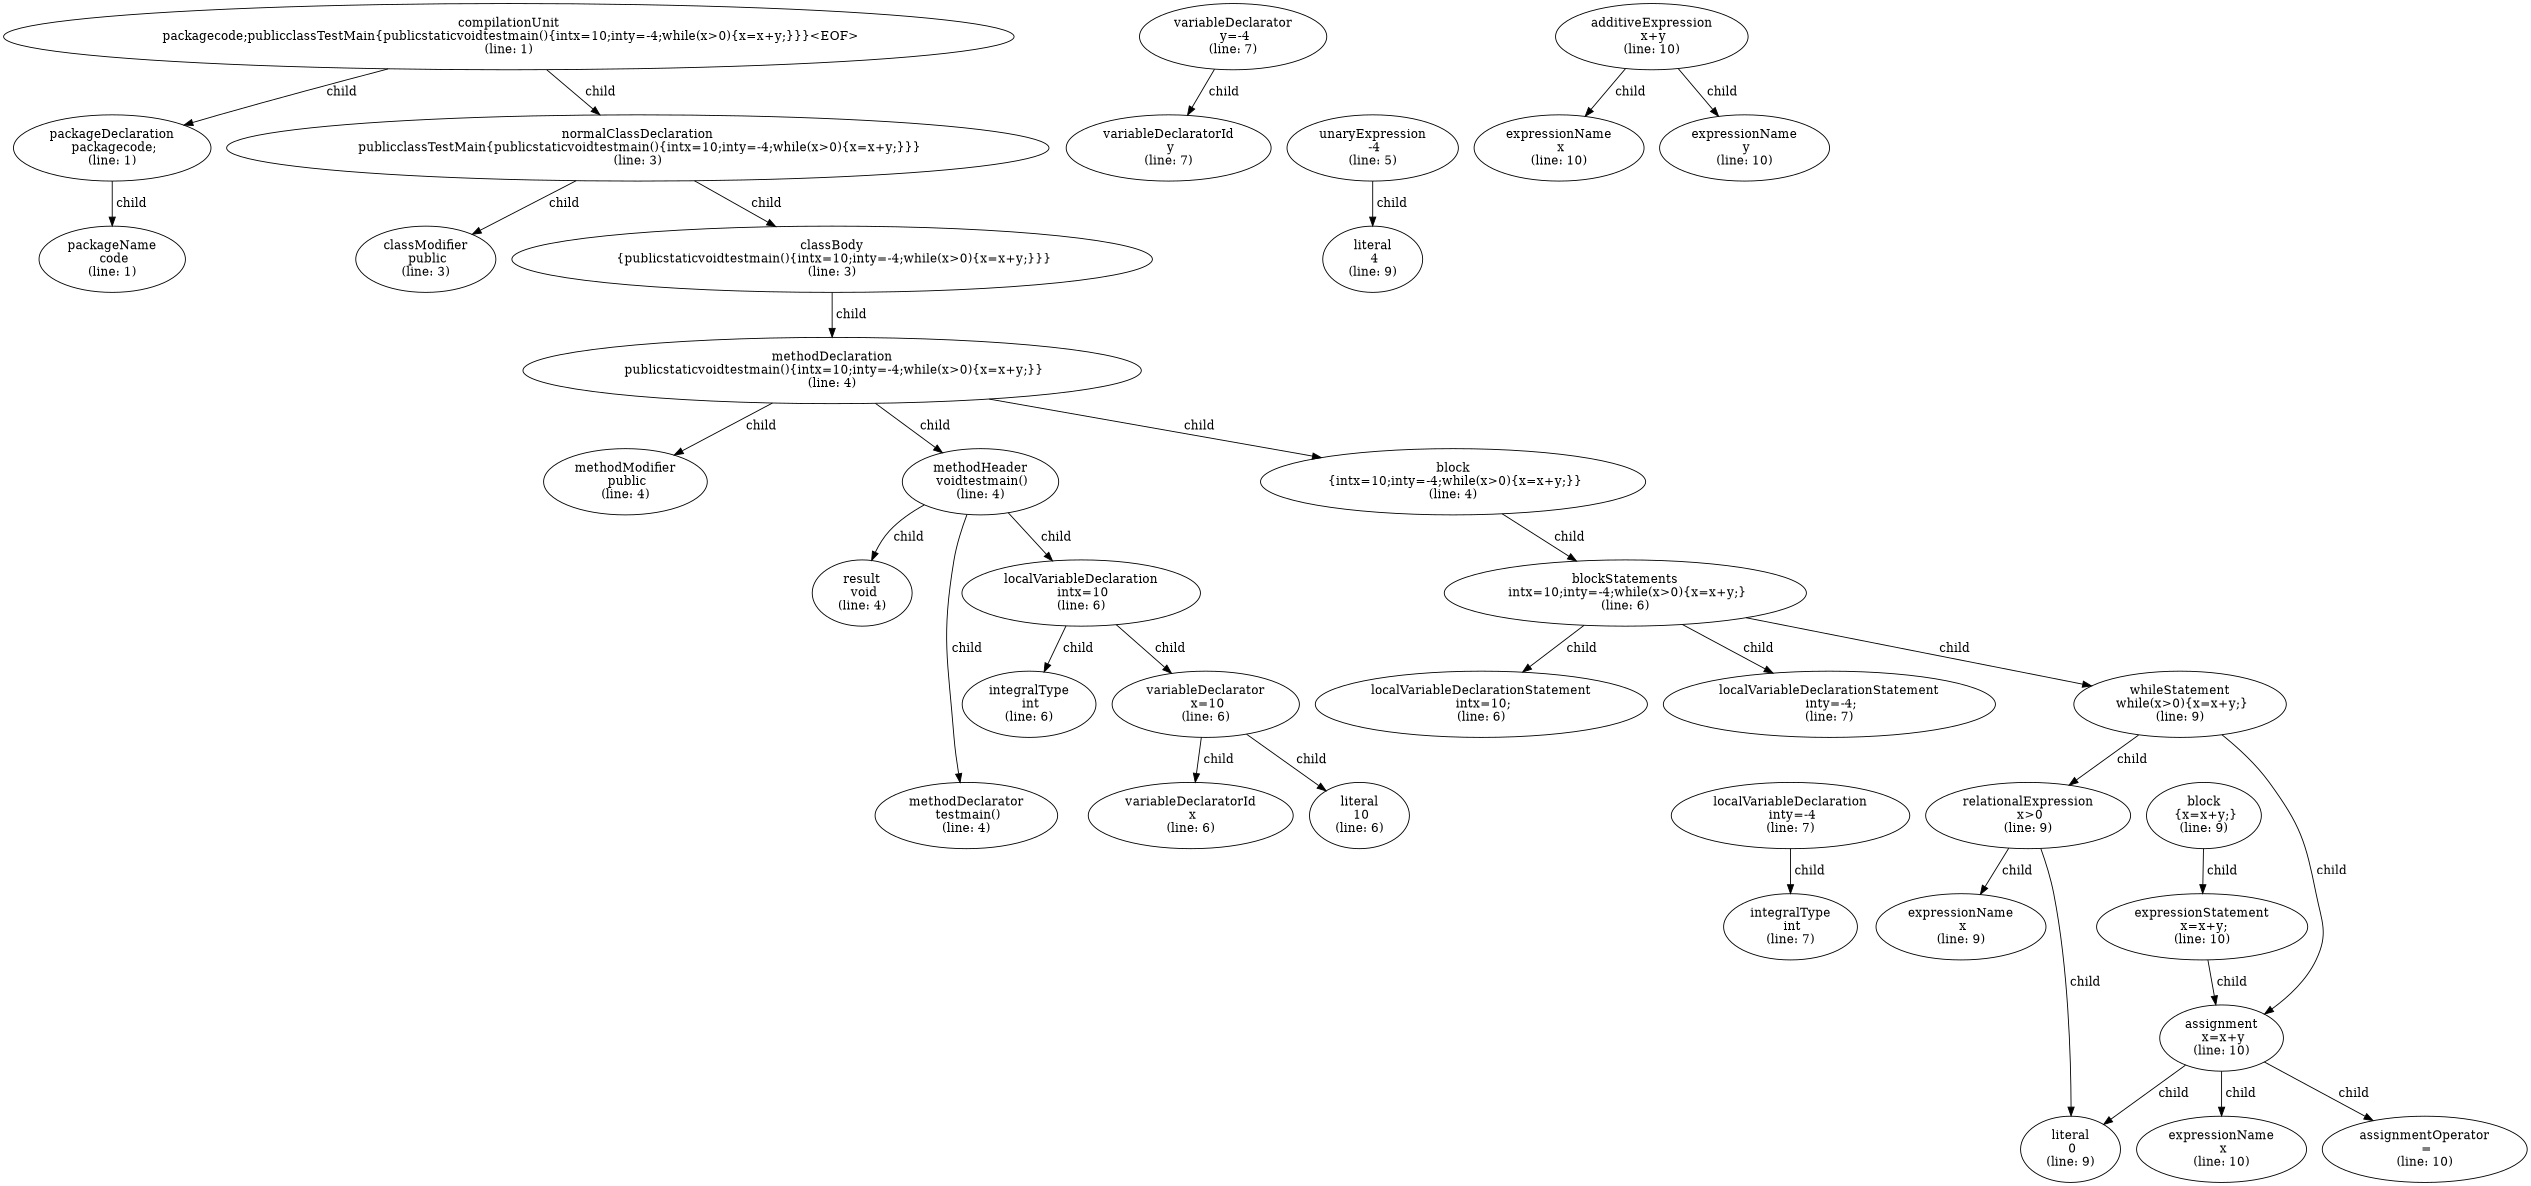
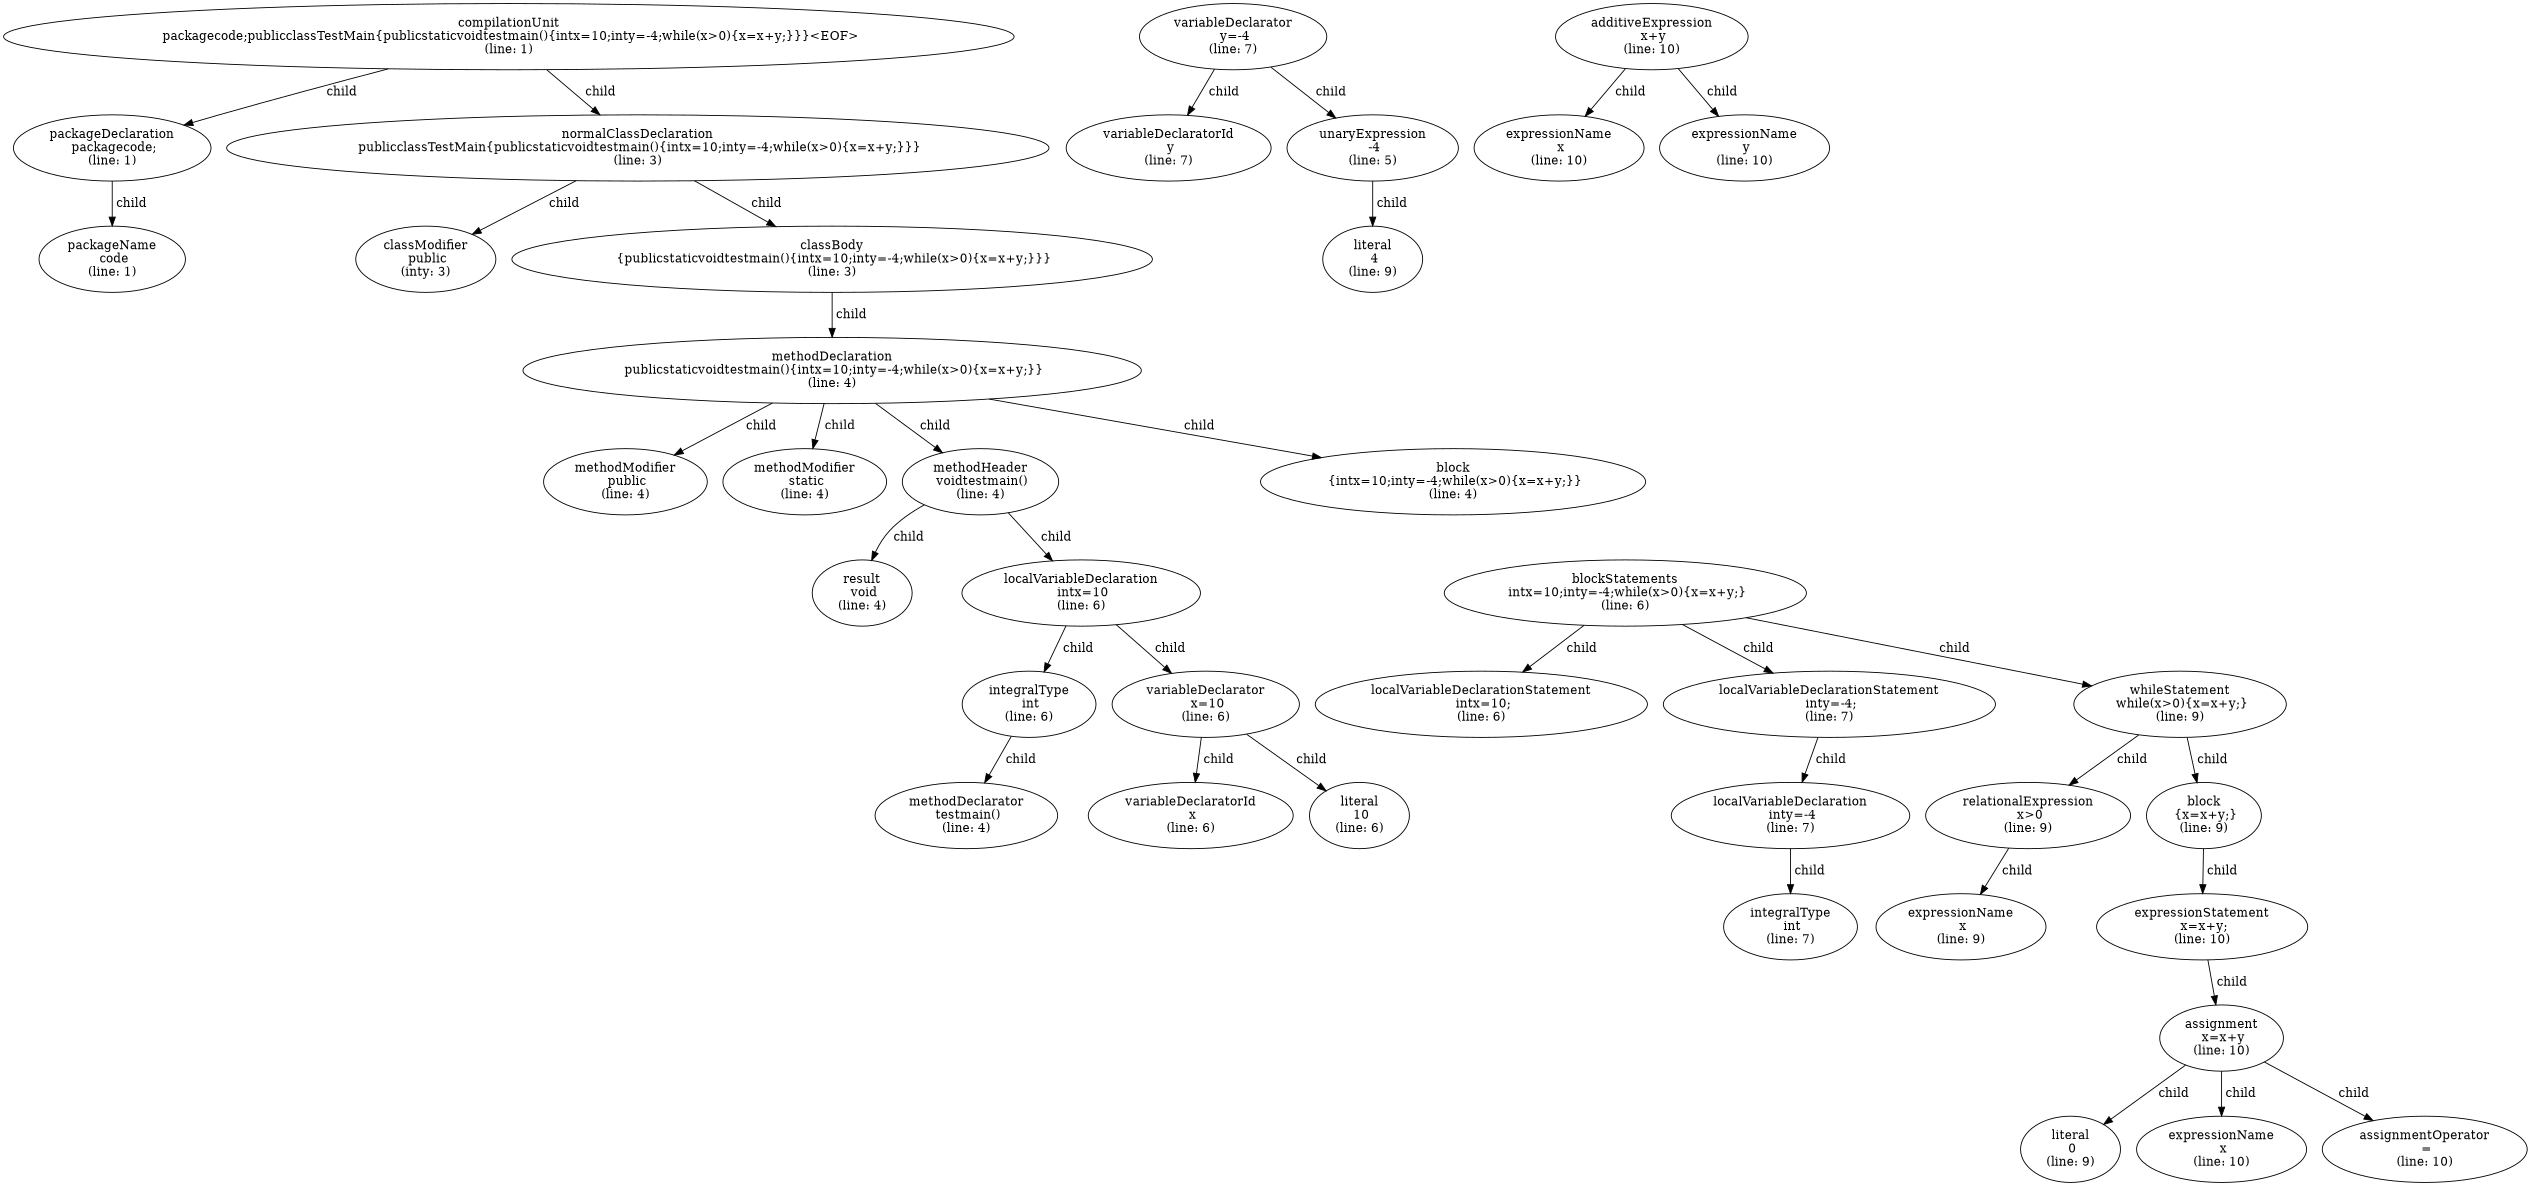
edge "variableDeclarator y=-4 (line: 7)" -> "unaryExpression -4 (line: 5)": added, label "child"
node "classModifier public (line: 3)": label "classModifier public (line: 3)" -> "classModifier public (inty: 3)"
node "methodModifier static (line: 4)": added
edge "block {intx=10;inty=-4;while(x>0){x=x+y;}} (line: 4)" -> "blockStatements intx=10;inty=-4;while(x>0){x=x+y;} (line: 6)": removed, label "child"
edge "methodHeader voidtestmain() (line: 4)" -> "methodDeclarator testmain() (line: 4)": now "integralType int (line: 6)" -> "methodDeclarator testmain() (line: 4)"
edge "localVariableDeclarationStatement inty=-4; (line: 7)" -> "localVariableDeclaration inty=-4 (line: 7)": added, label "child"
edge "whileStatement while(x>0){x=x+y;} (line: 9)" -> "assignment x=x+y (line: 10)": now "whileStatement while(x>0){x=x+y;} (line: 9)" -> "block {x=x+y;} (line: 9)"
edge "relationalExpression x>0 (line: 9)" -> "literal 0 (line: 9)": removed, label "child"
